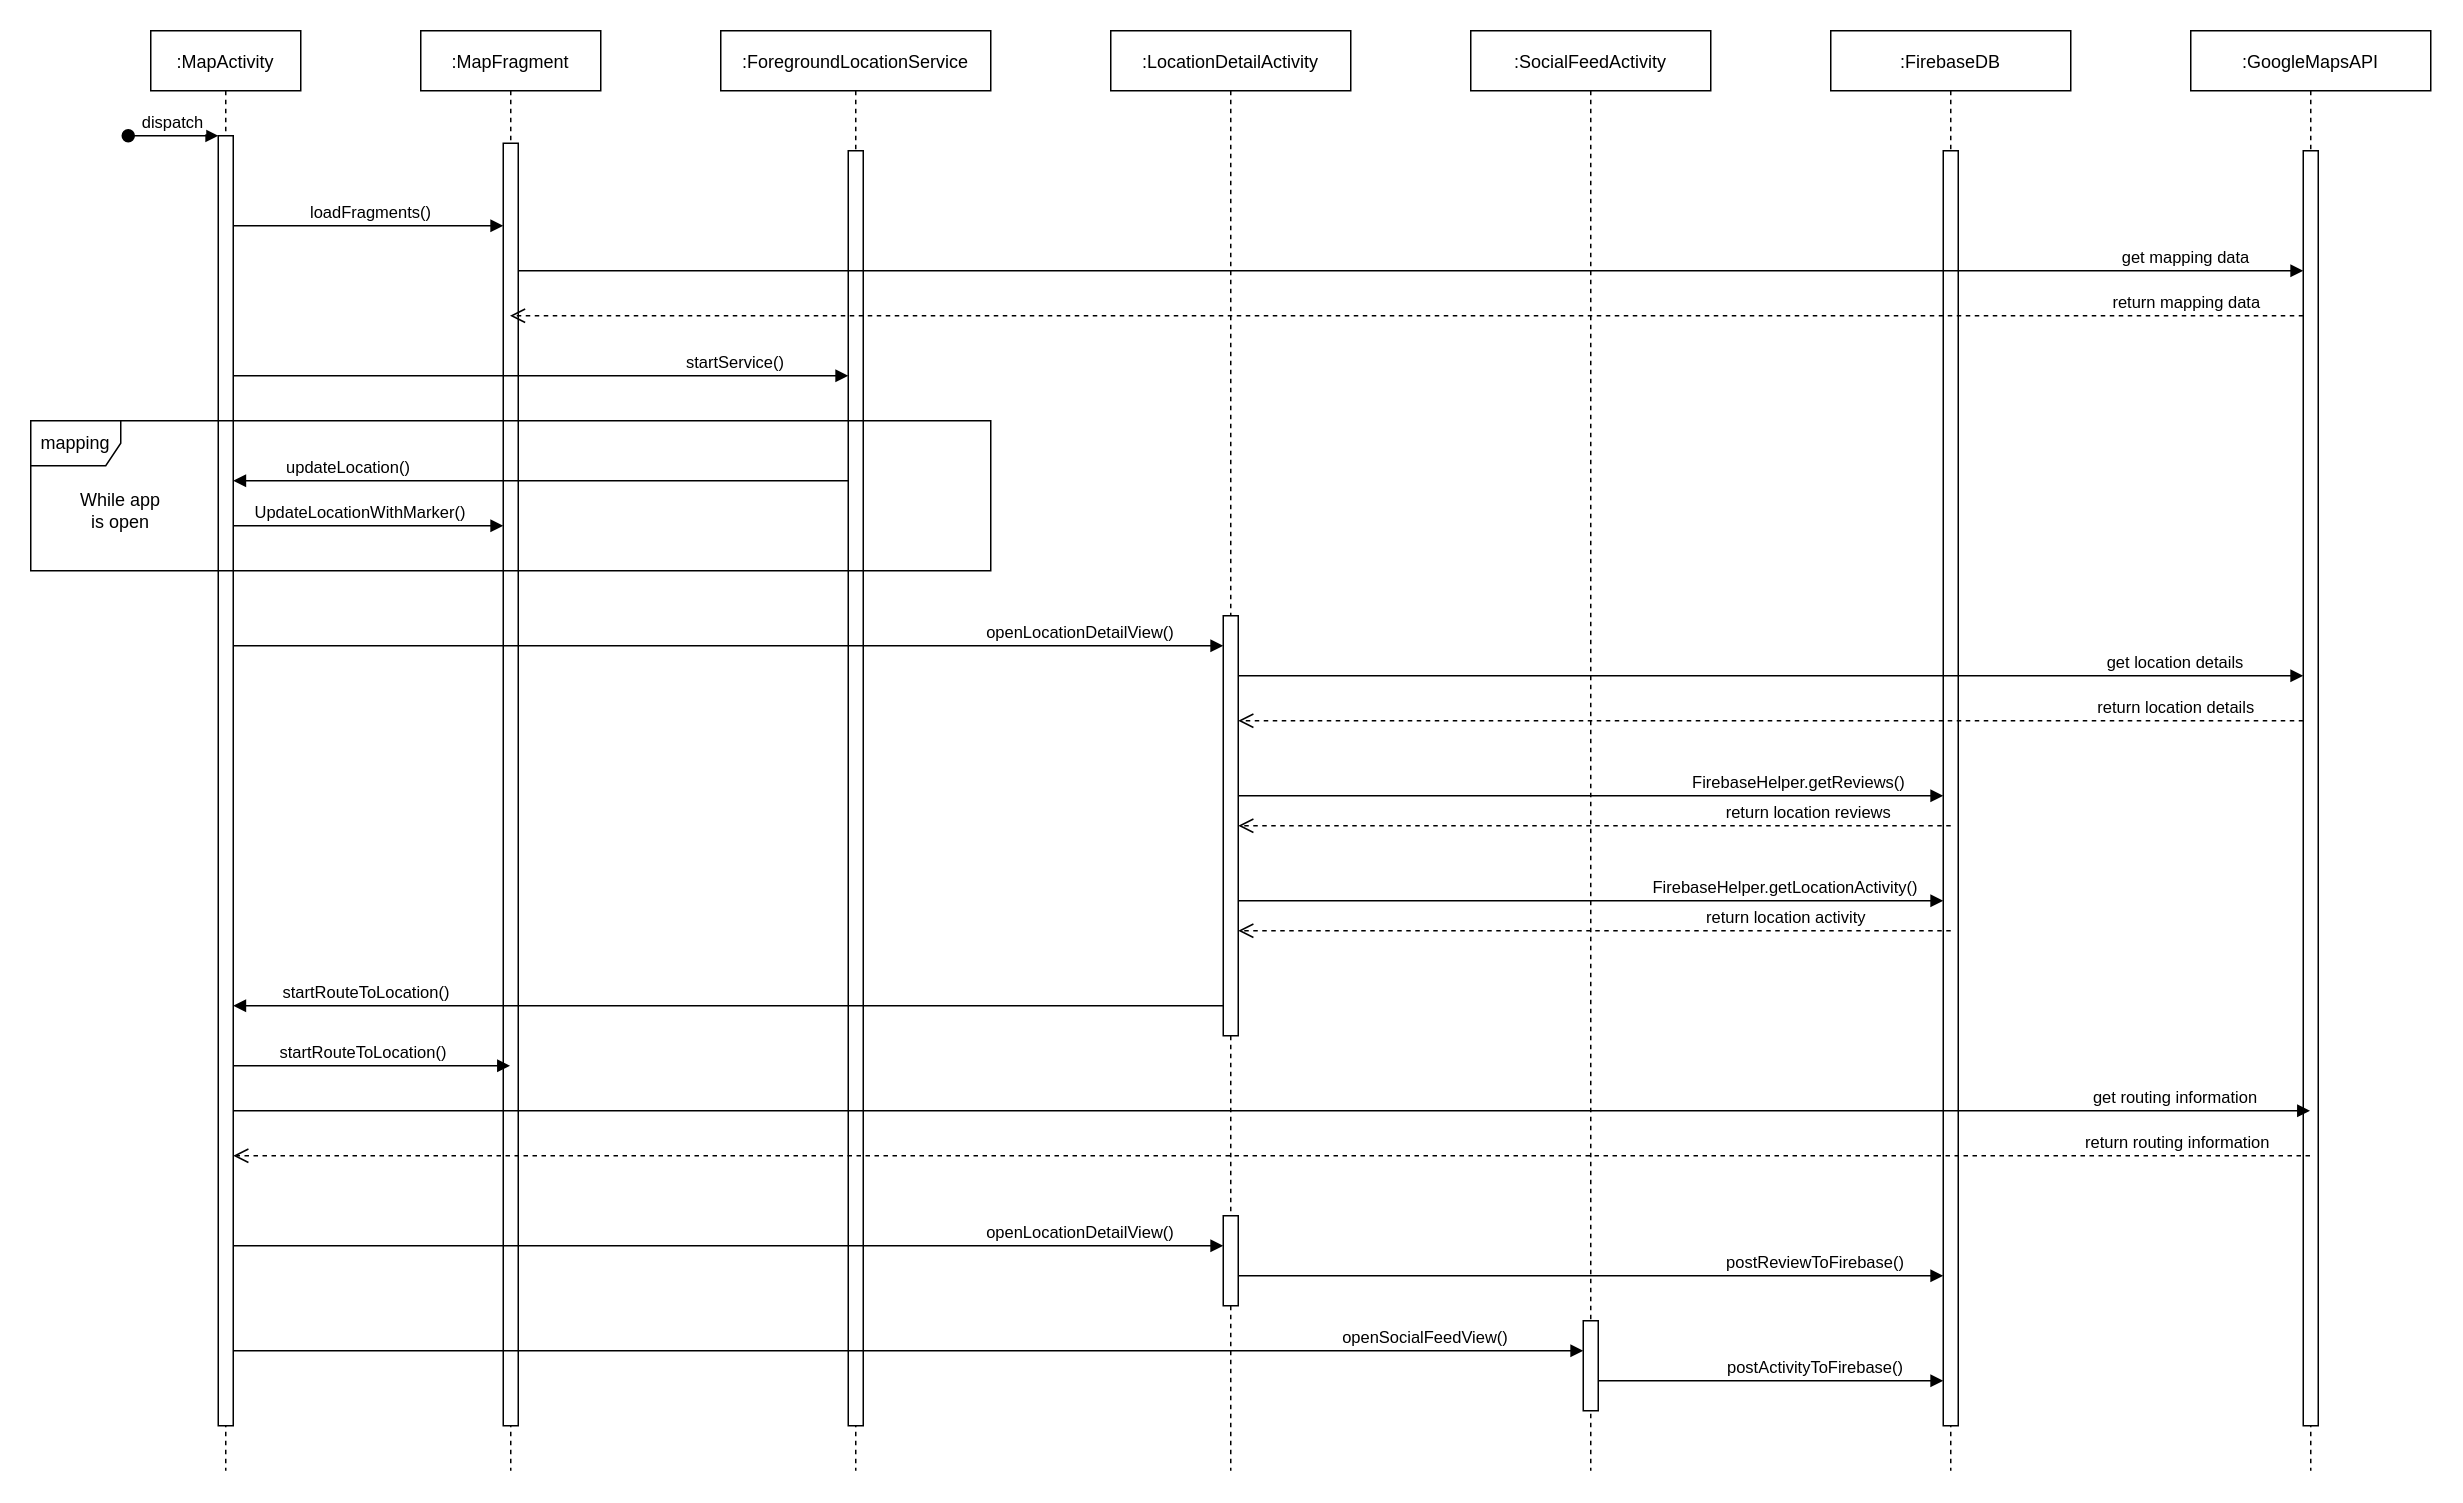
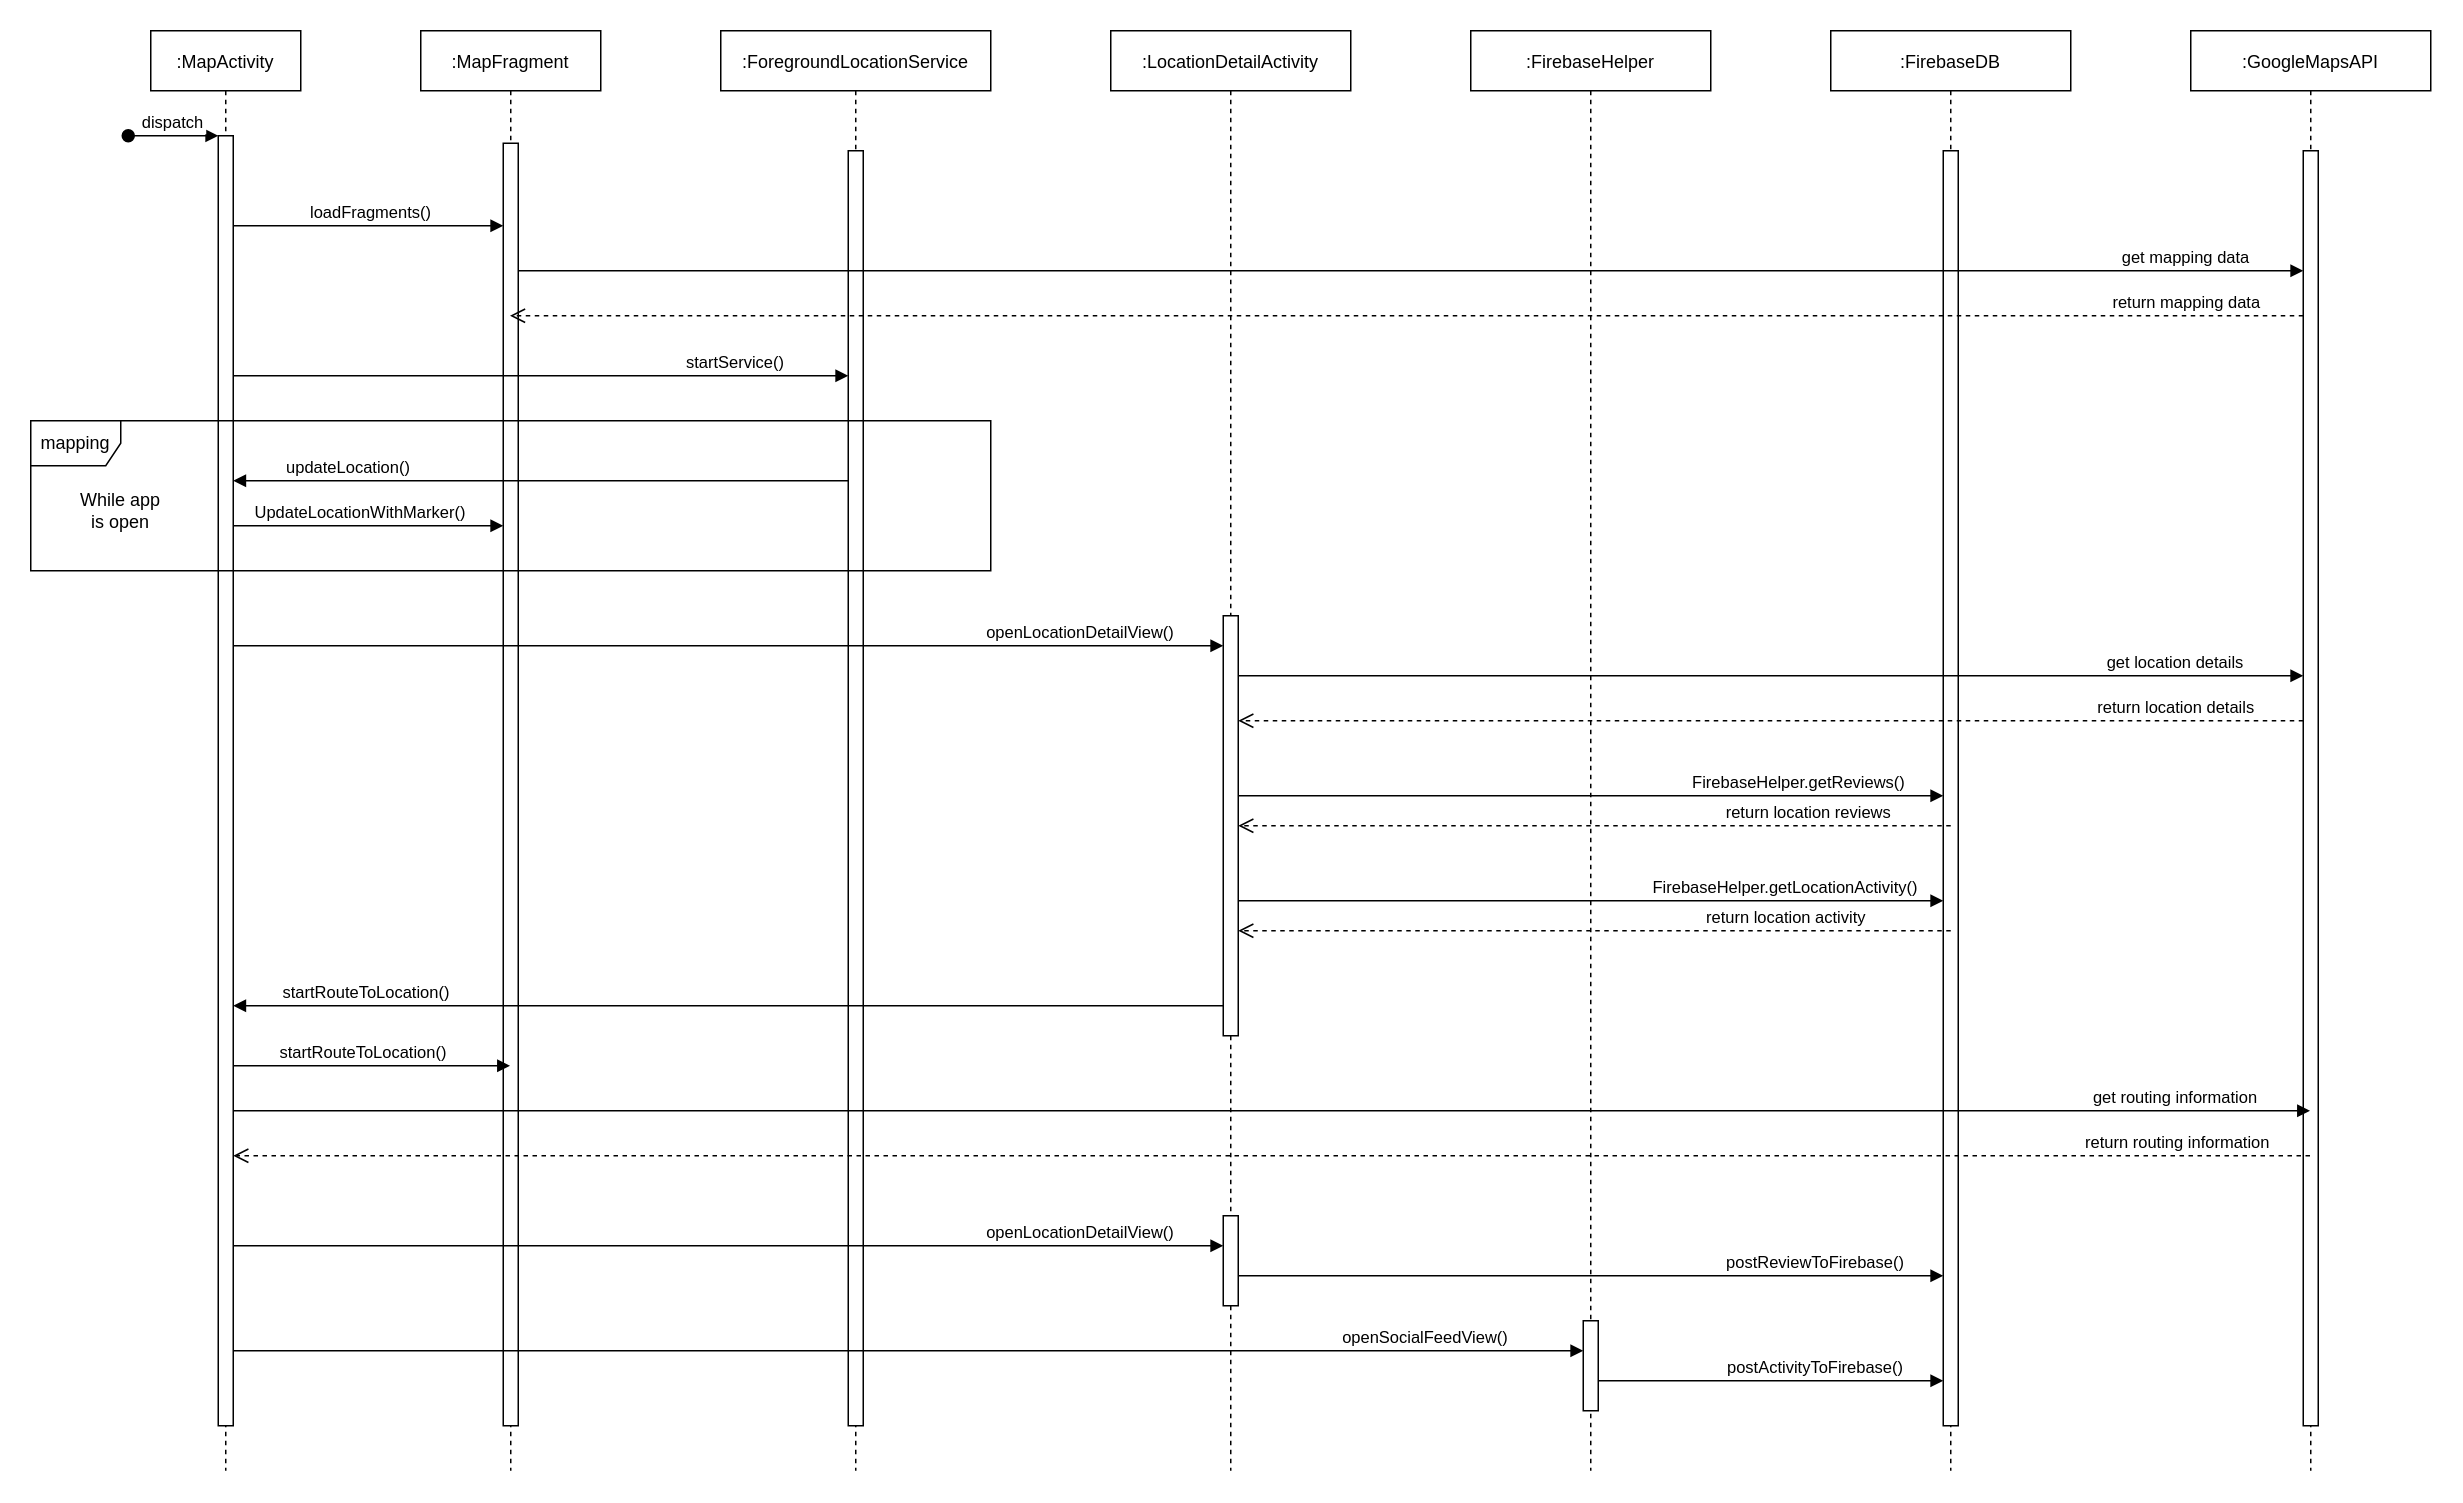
node ":SocialFeedActivity": label ":SocialFeedActivity" -> ":FirebaseHelper"
